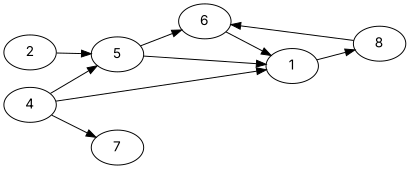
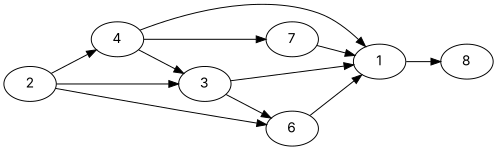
edge "8" -> "6": now "2" -> "6"
edge "7" -> "1": added
node "5": label "5" -> "3"
edge "2" -> "4": added
